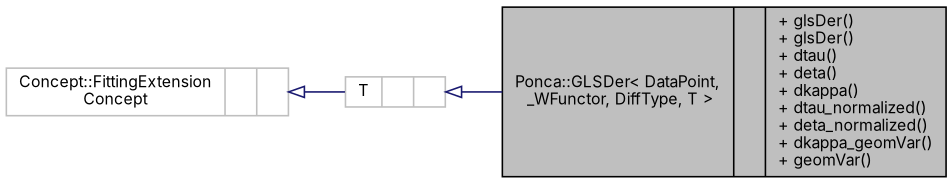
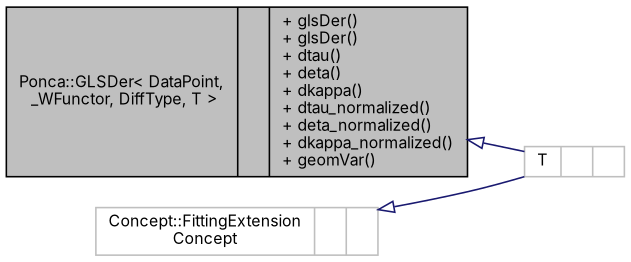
edge "Ponca::GLSDer< DataPoint," -> "T": reversed
node "Ponca::GLSDer< DataPoint,": text "+ dkappa_geomVar()" -> "+ dkappa_normalized()"
